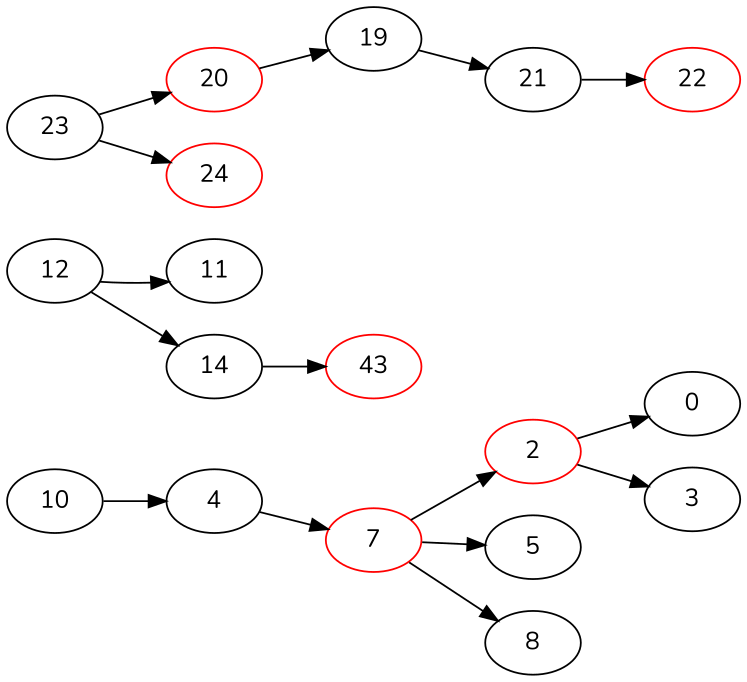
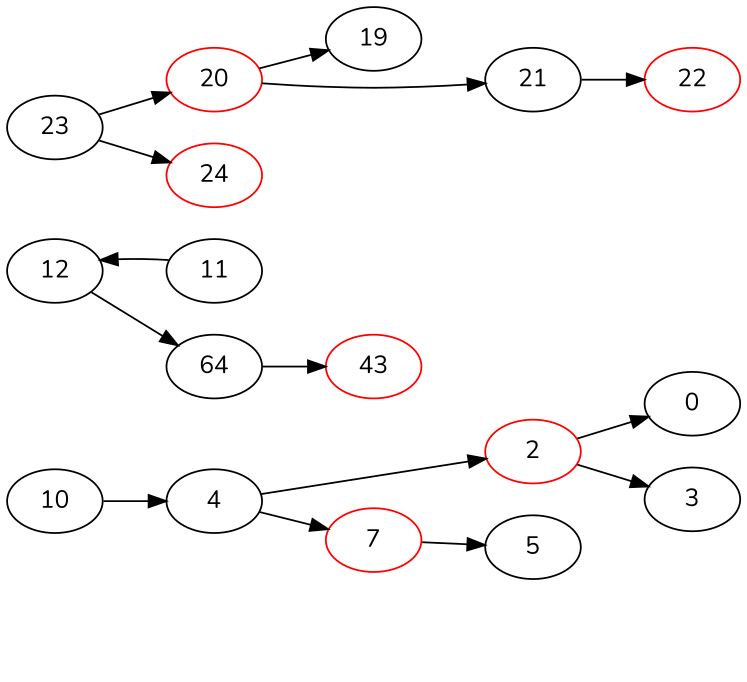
edge "19" -> "21": now "20" -> "21"
edge "12" -> "11": reversed
node "14": label "14" -> "64"
edge "7" -> "2": now "4" -> "2"
node "8": removed
